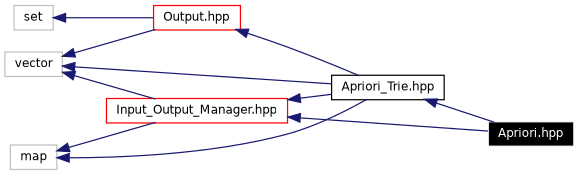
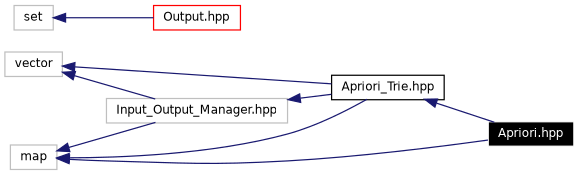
edge "Output.hpp" -> "vector": removed
edge "Apriori_Trie.hpp" -> "Output.hpp": removed
node "Input_Output_Manager.hpp": color red -> grey75
edge "Apriori.hpp" -> "Input_Output_Manager.hpp": now "Apriori.hpp" -> "map"
